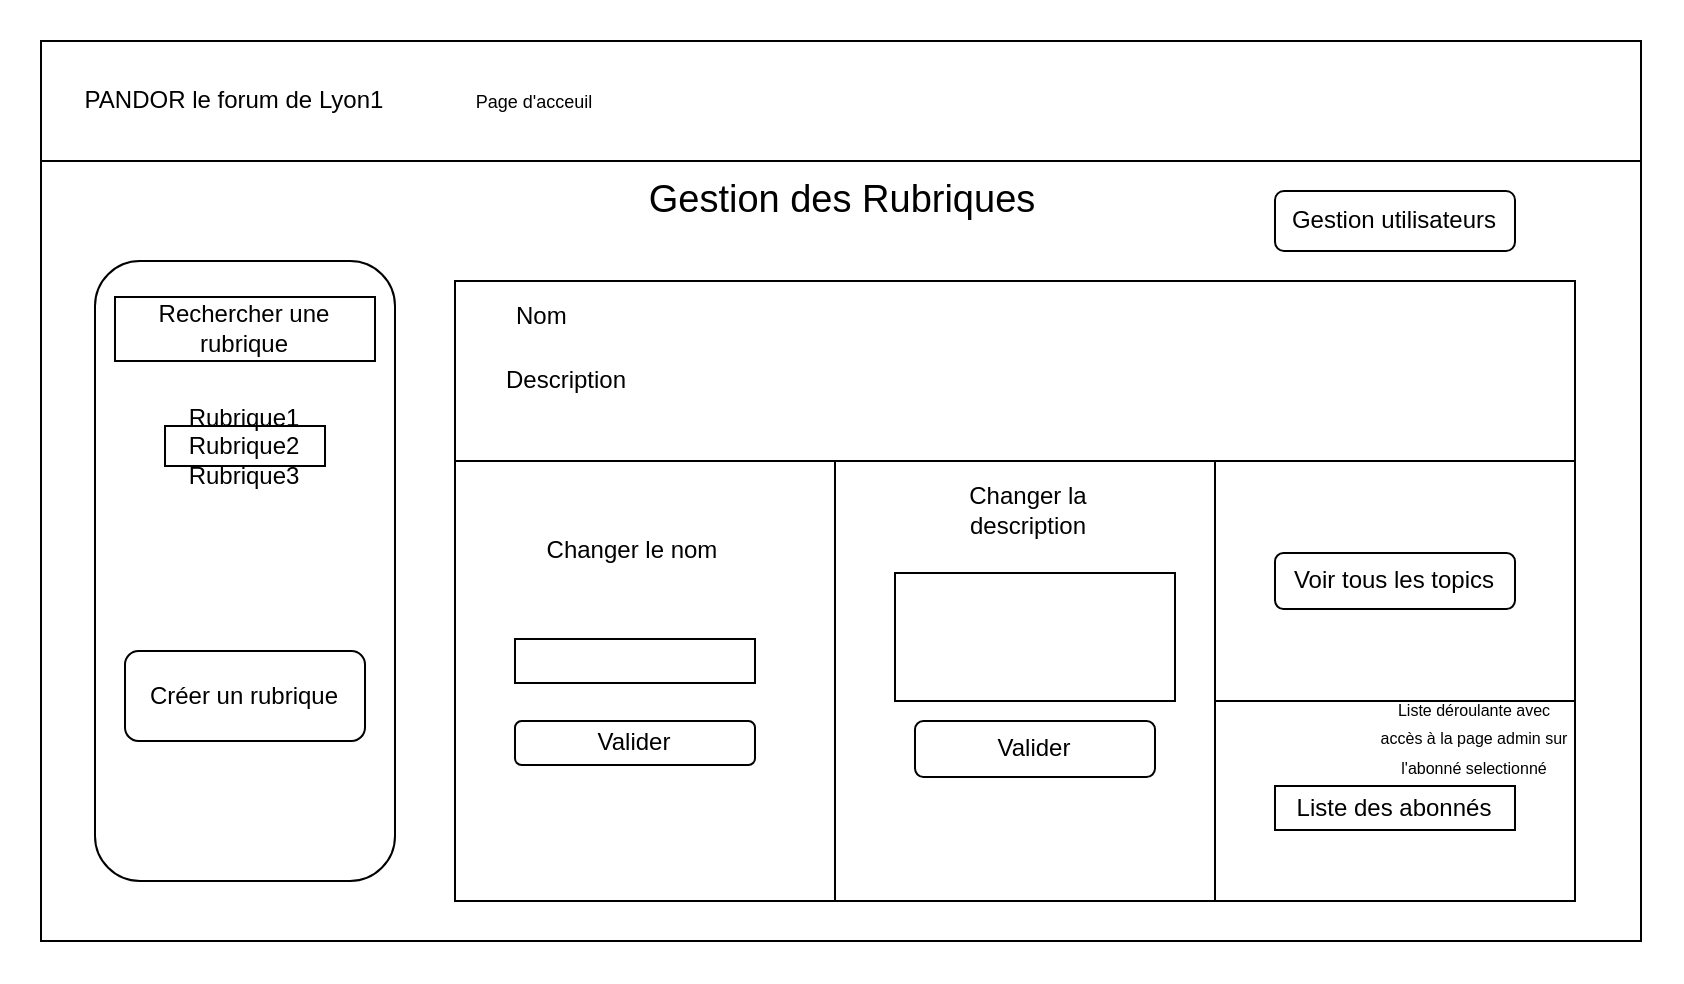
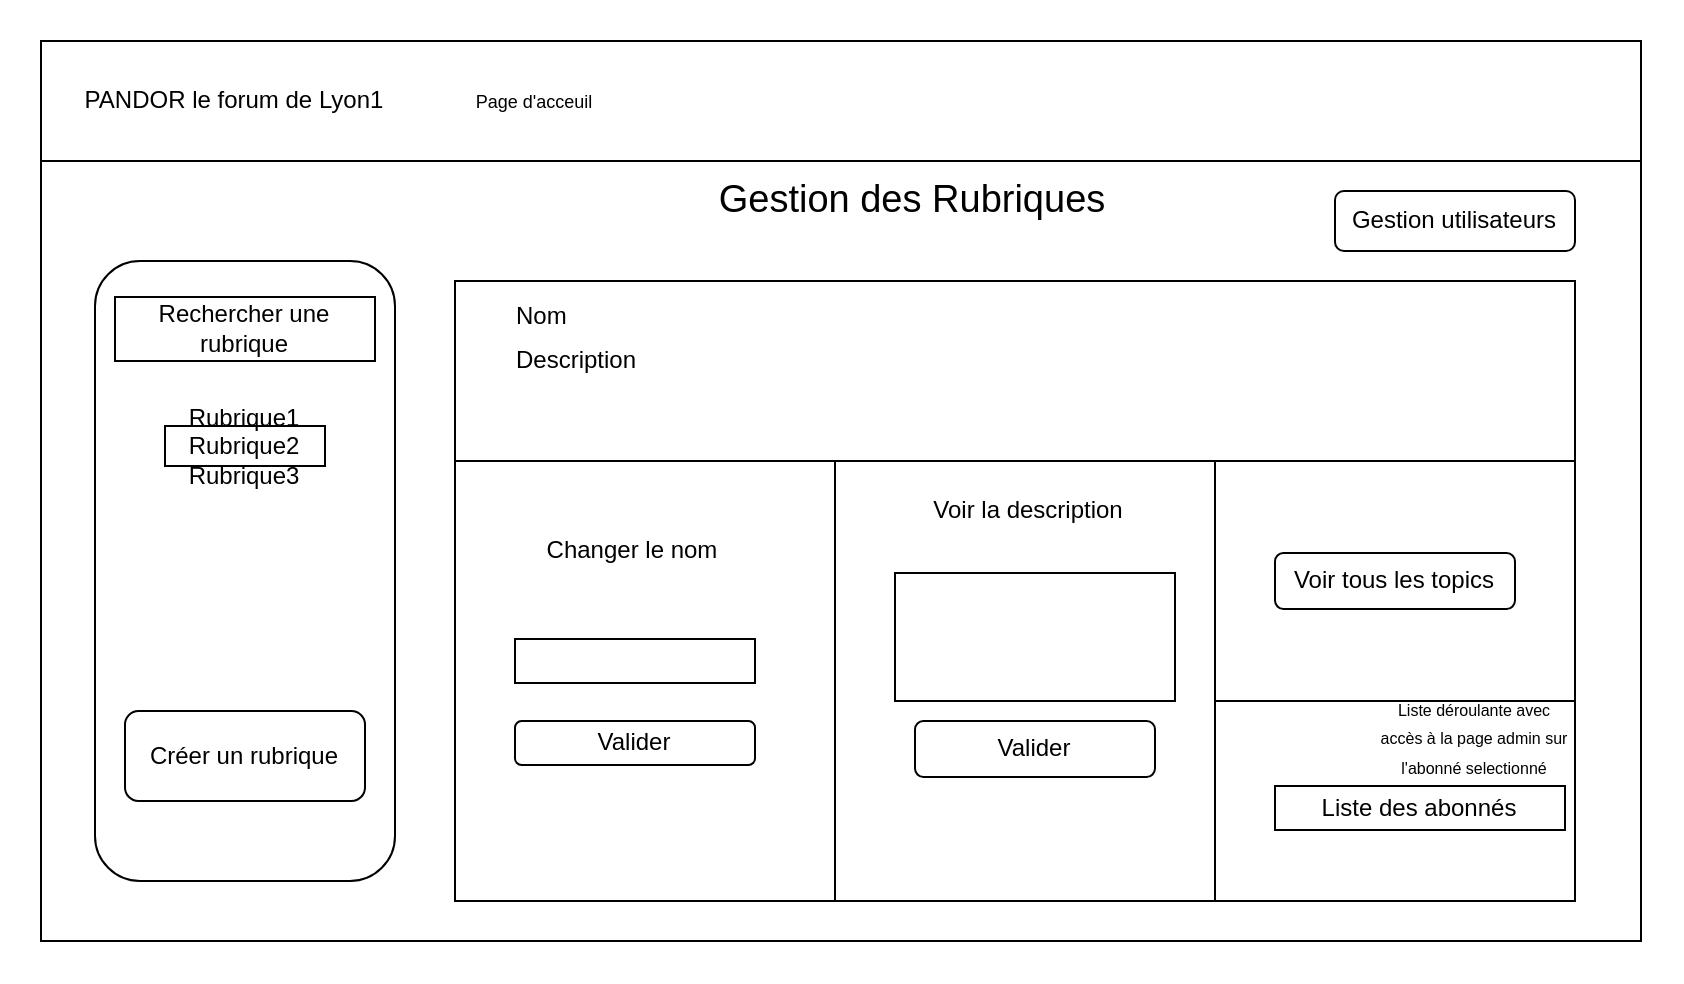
node "Gestion des Rubriques": moved (842, 201) -> (912, 201)
node "Gestion utilisateurs": moved (1395, 221) -> (1455, 221)
node "Description": moved (615, 381) -> (625, 361)
node "Changer la description": label "Changer la description" -> "Voir la description"
node "Créer un rubrique": moved (245, 696) -> (245, 756)
node "Liste des abonnés": size 240x44 -> 290x44
